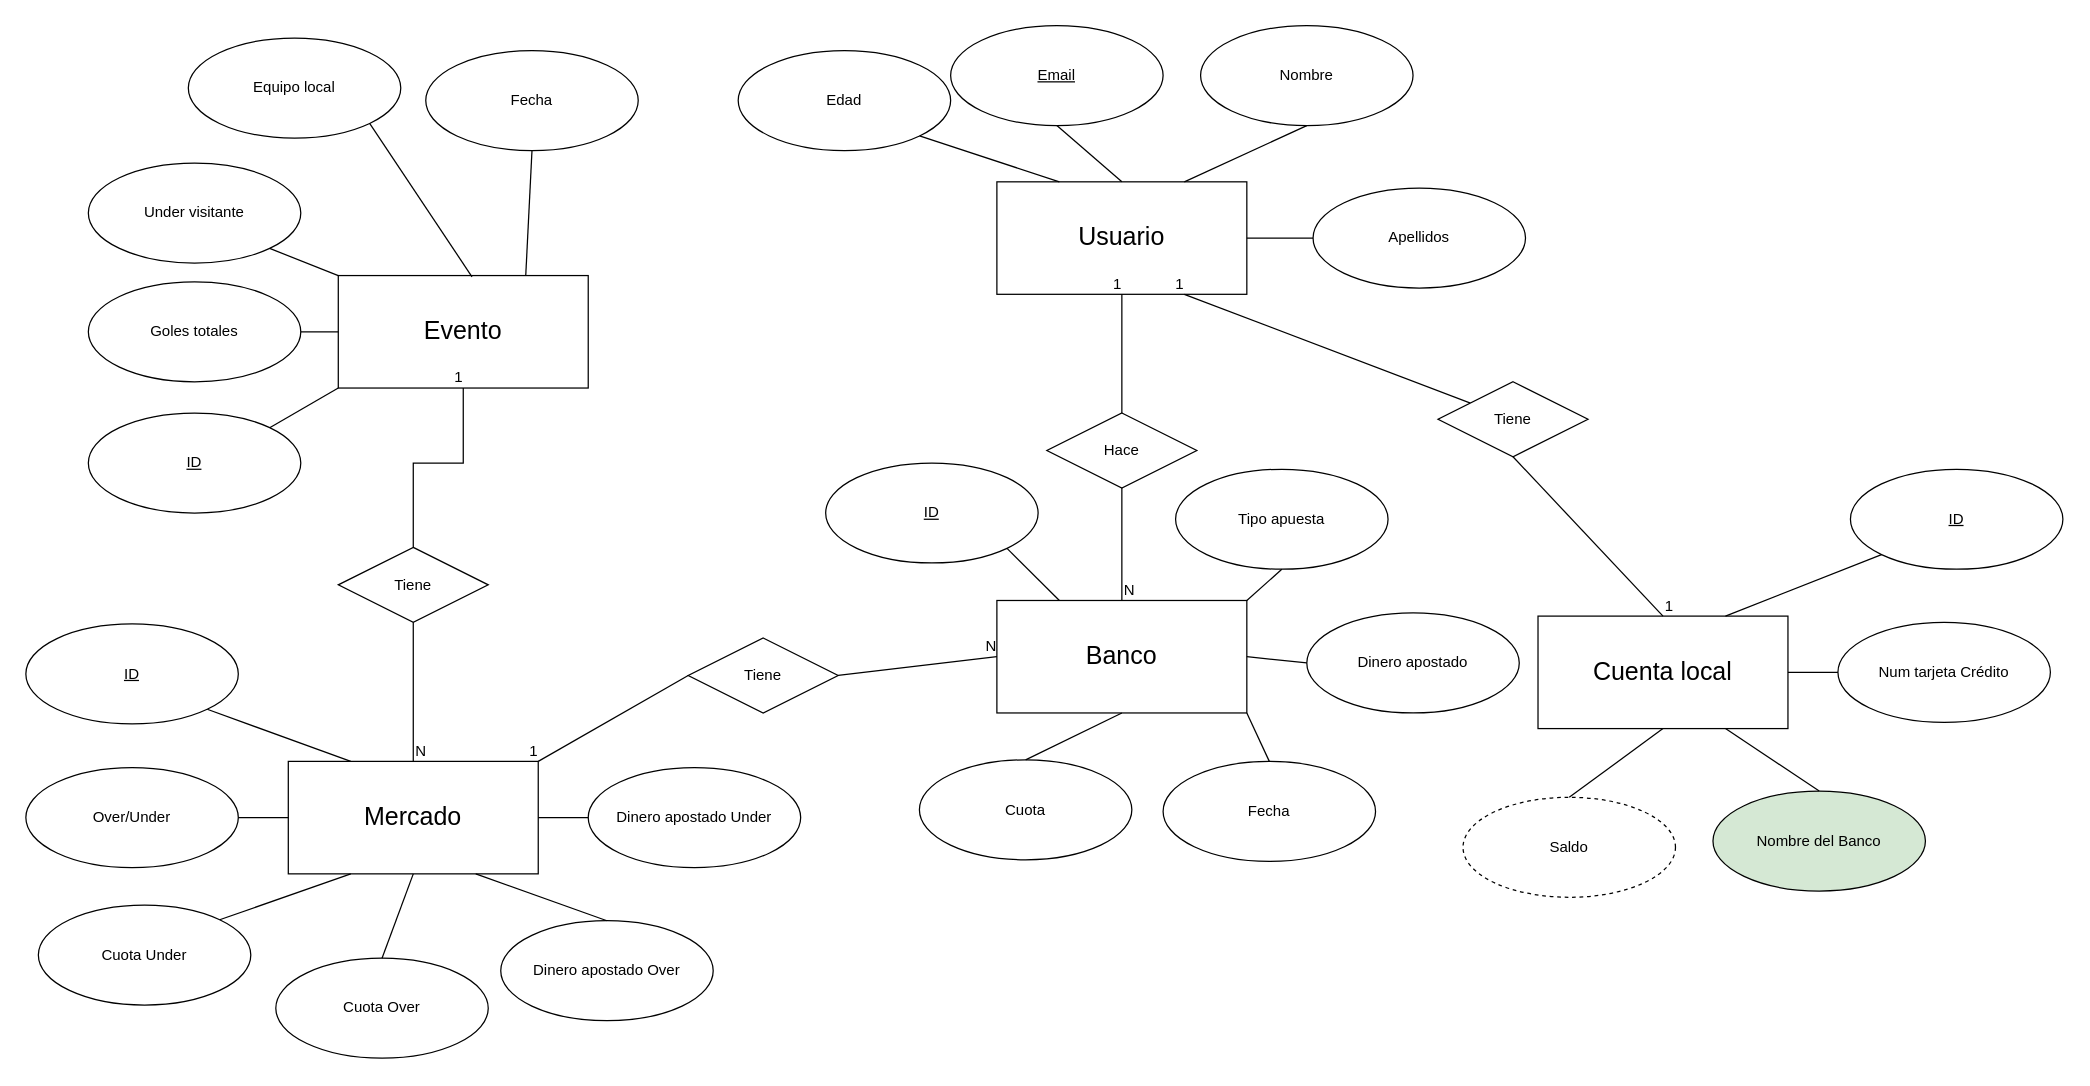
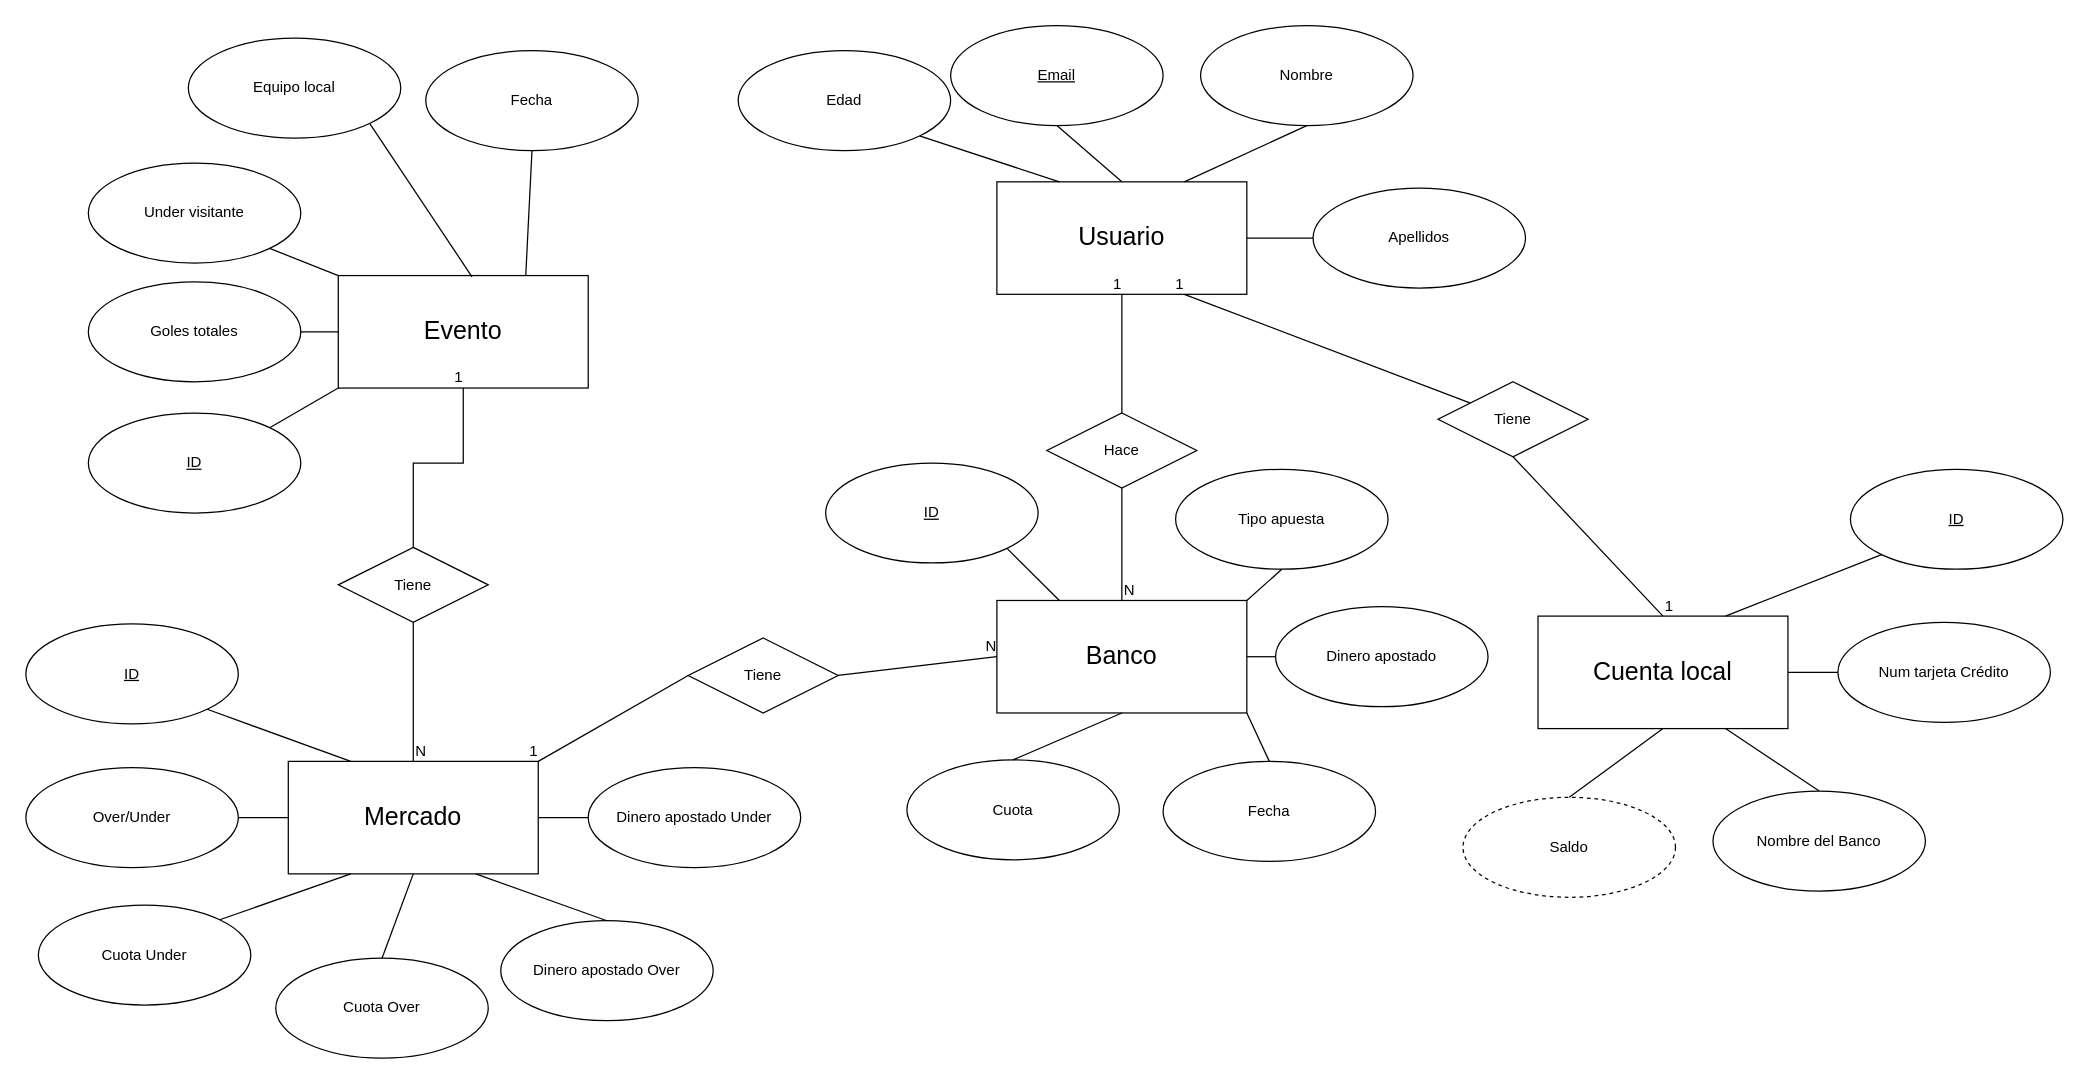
node "Dinero apostado": moved (1413, 663) -> (1382, 657)
node "Cuota": moved (1026, 810) -> (1013, 810)
node "Nombre del Banco": fillcolor #d5e8d4 -> #ffffff
